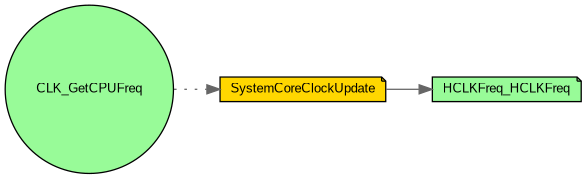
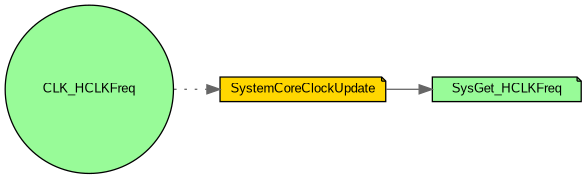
node "CLK_GetCPUFreq": label "CLK_GetCPUFreq" -> "CLK_HCLKFreq"
node "HCLKFreq_HCLKFreq": label "HCLKFreq_HCLKFreq" -> "SysGet_HCLKFreq"
